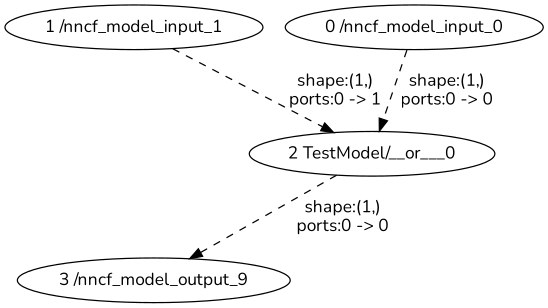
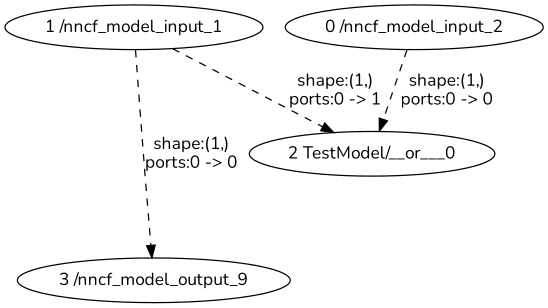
node "0 /nncf_model_input_0": label "0 /nncf_model_input_0" -> "0 /nncf_model_input_2"
edge "2 TestModel/__or___0" -> "3 /nncf_model_output_9": now "1 /nncf_model_input_1" -> "3 /nncf_model_output_9"
